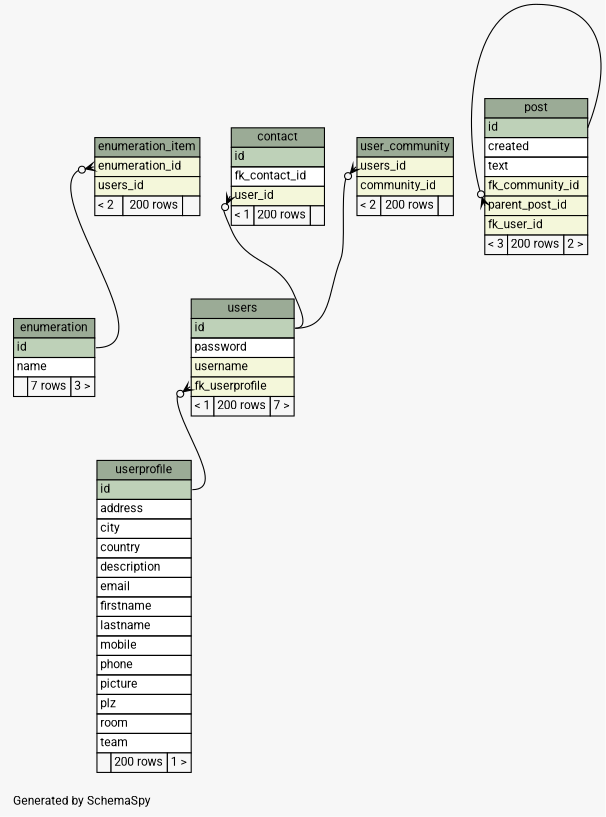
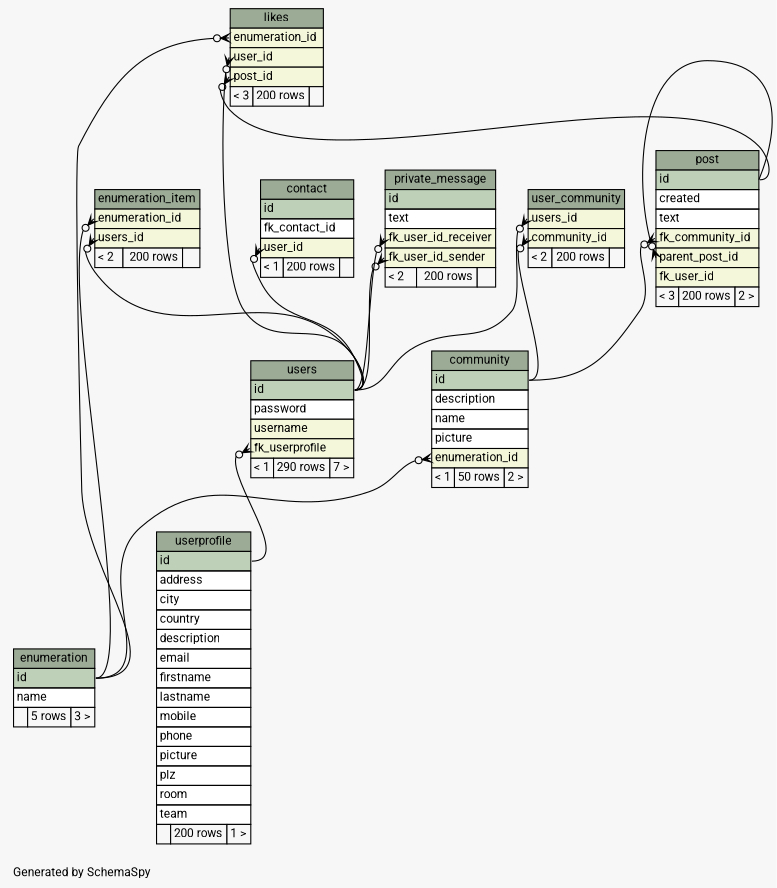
node "likes": added
node "private_message": added
edge "users" -> "enumeration_item": added
node "enumeration": text "7 rows" -> "5 rows"
node "users": text "200 rows" -> "290 rows"
node "community": added
